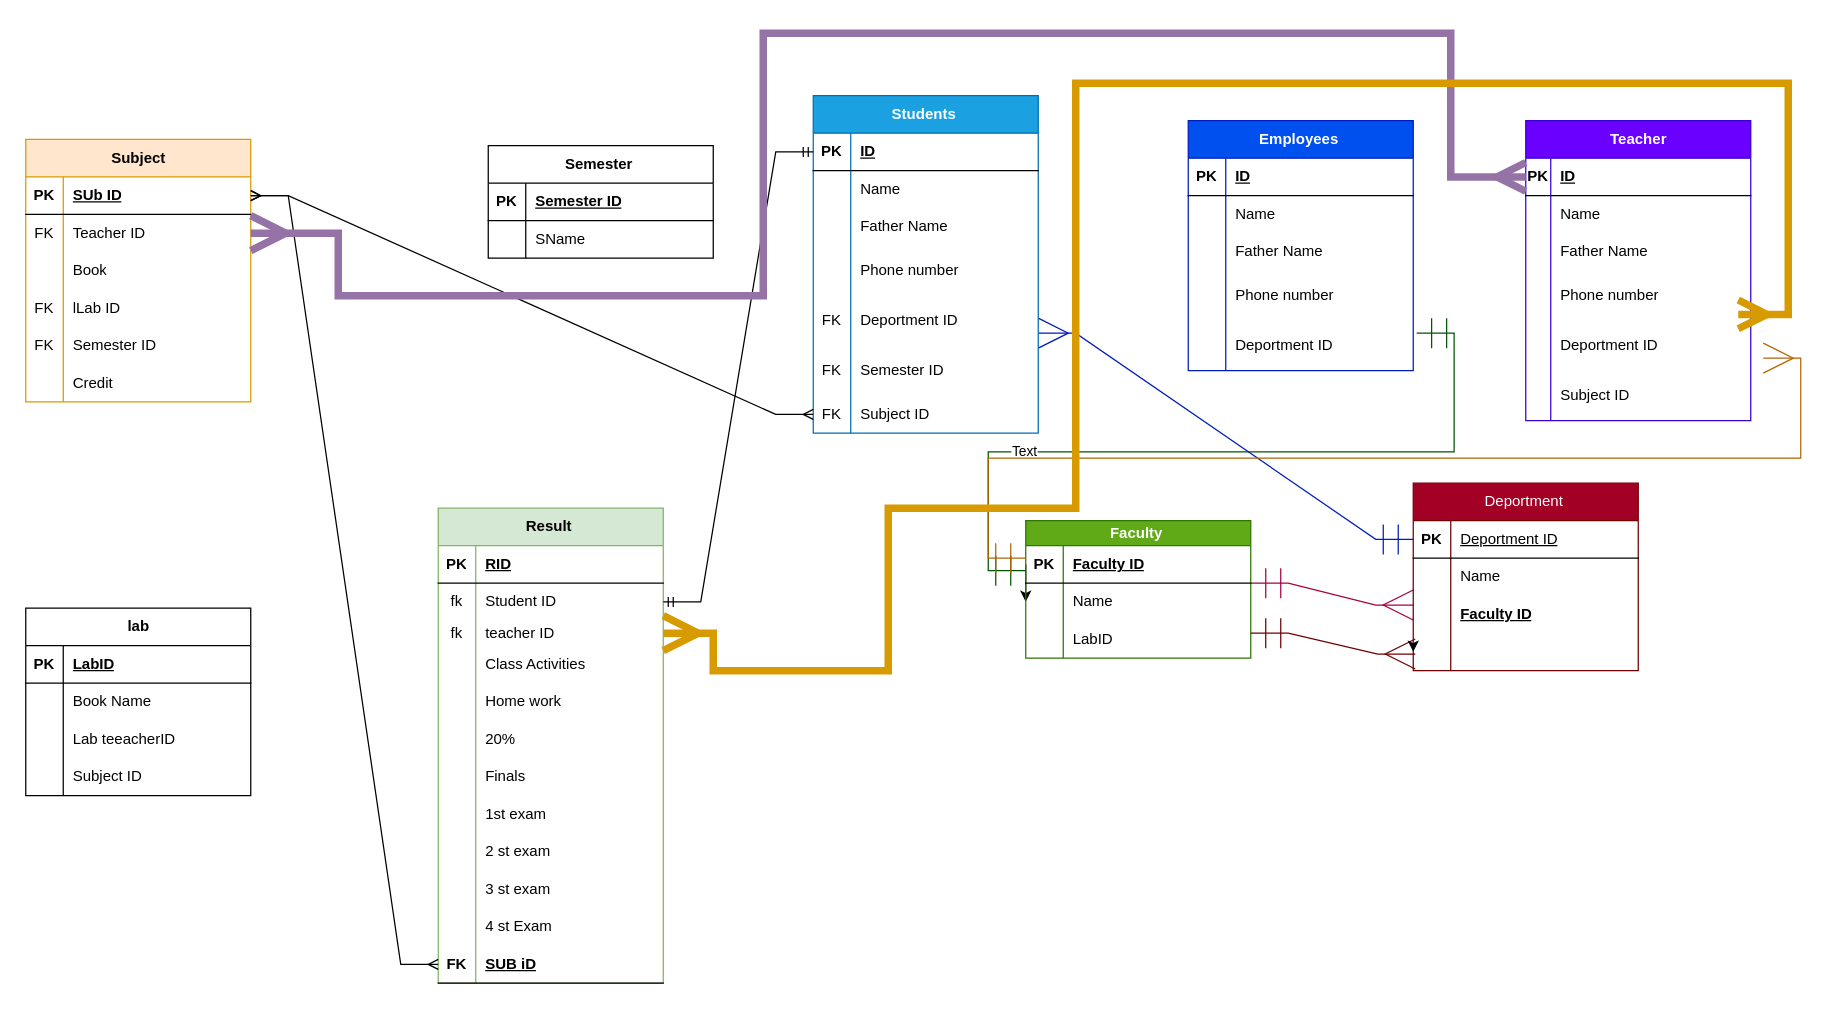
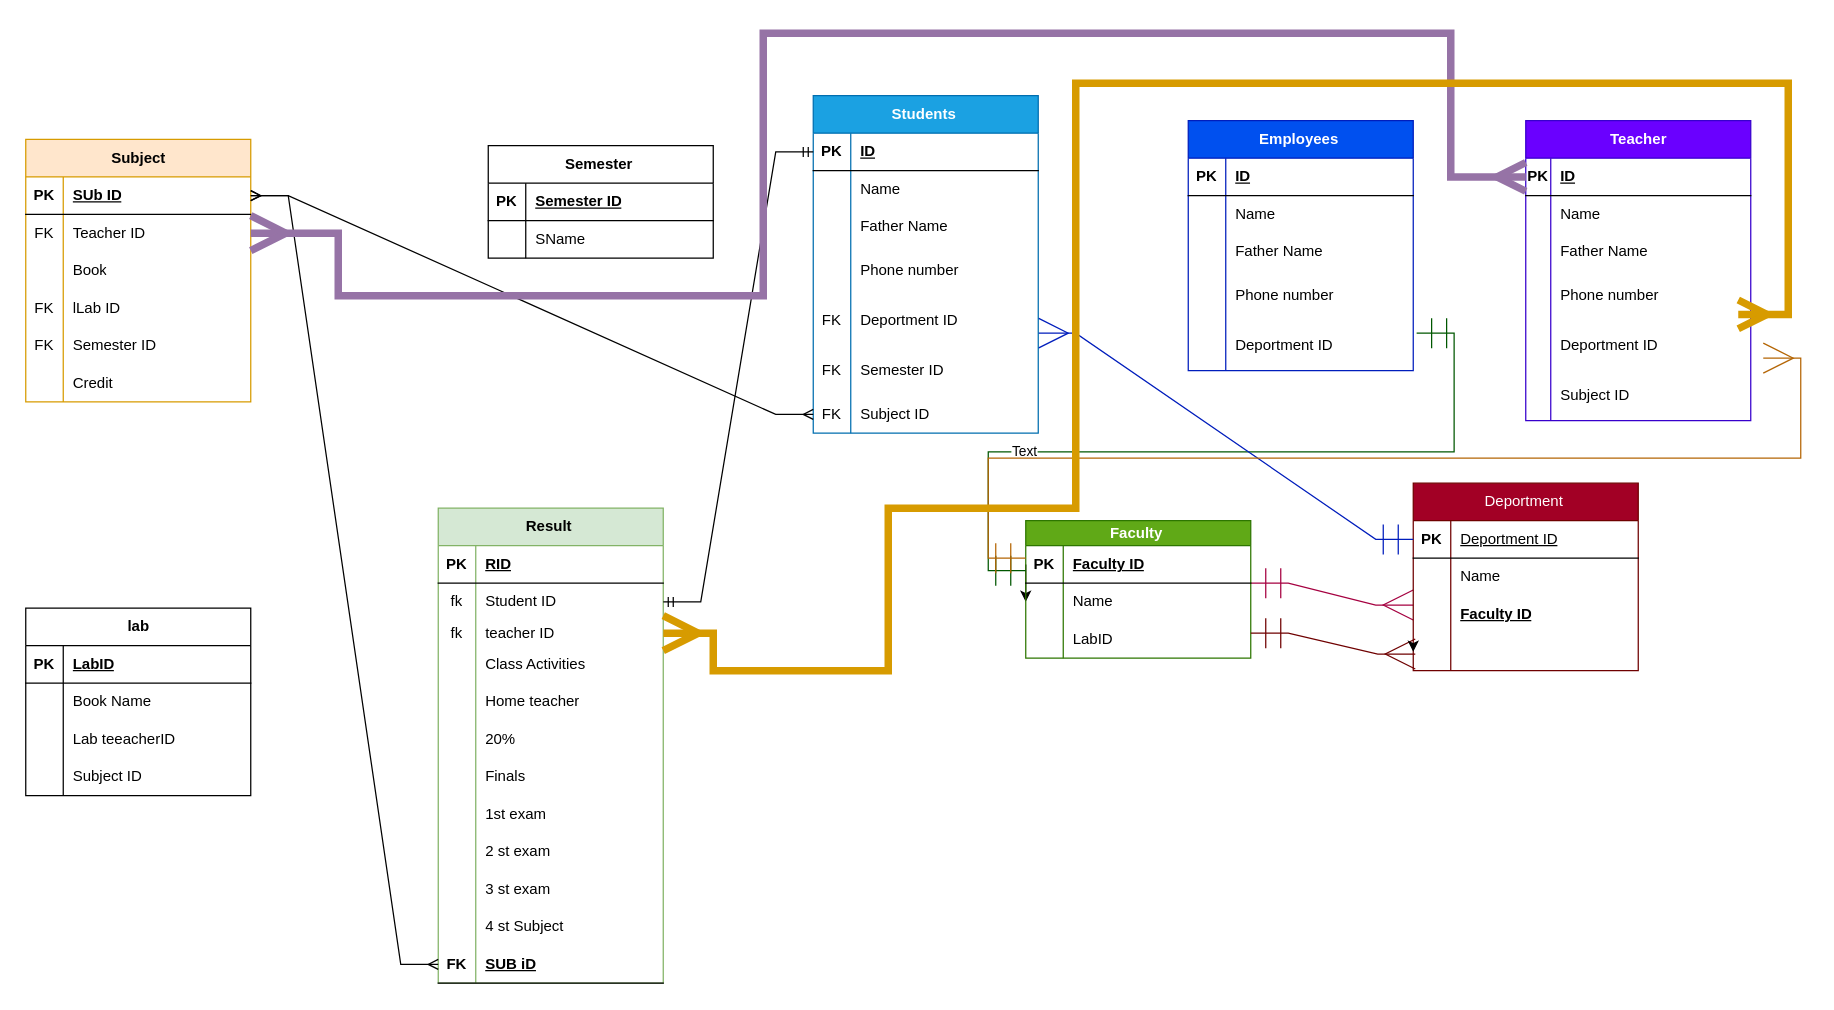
node "Home work": label "Home work" -> "Home teacher"
node "4 st Exam": label "4 st Exam" -> "4 st Subject"
